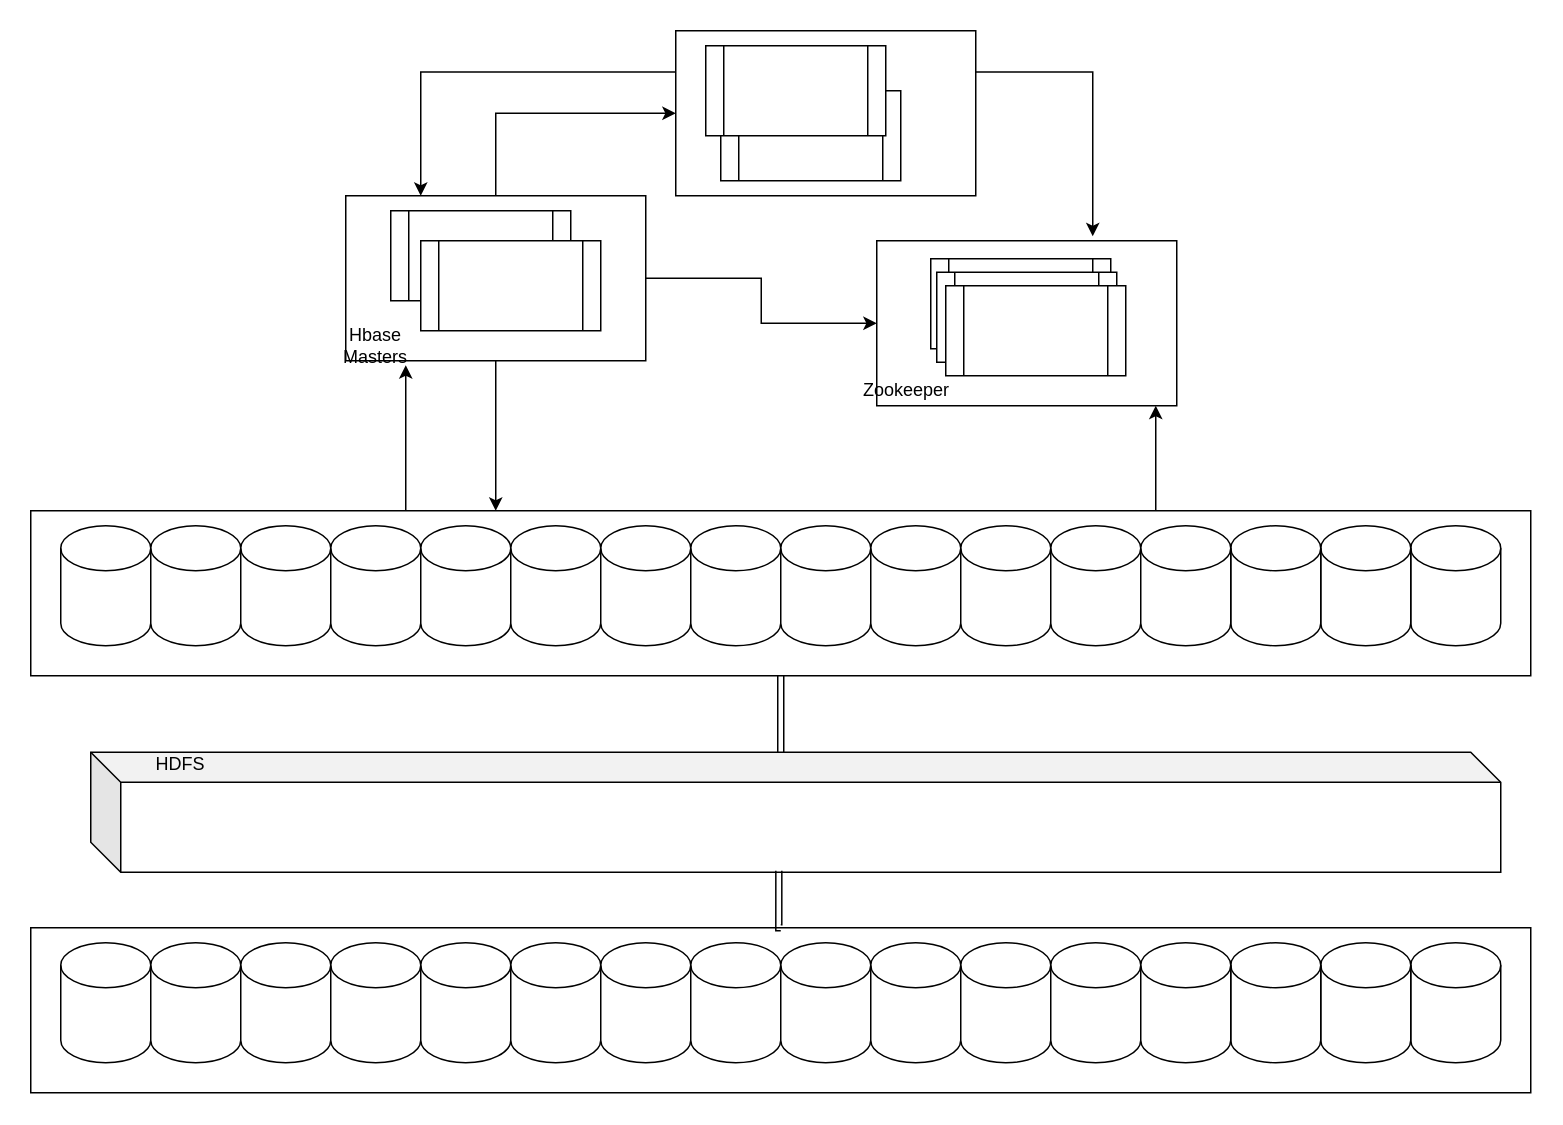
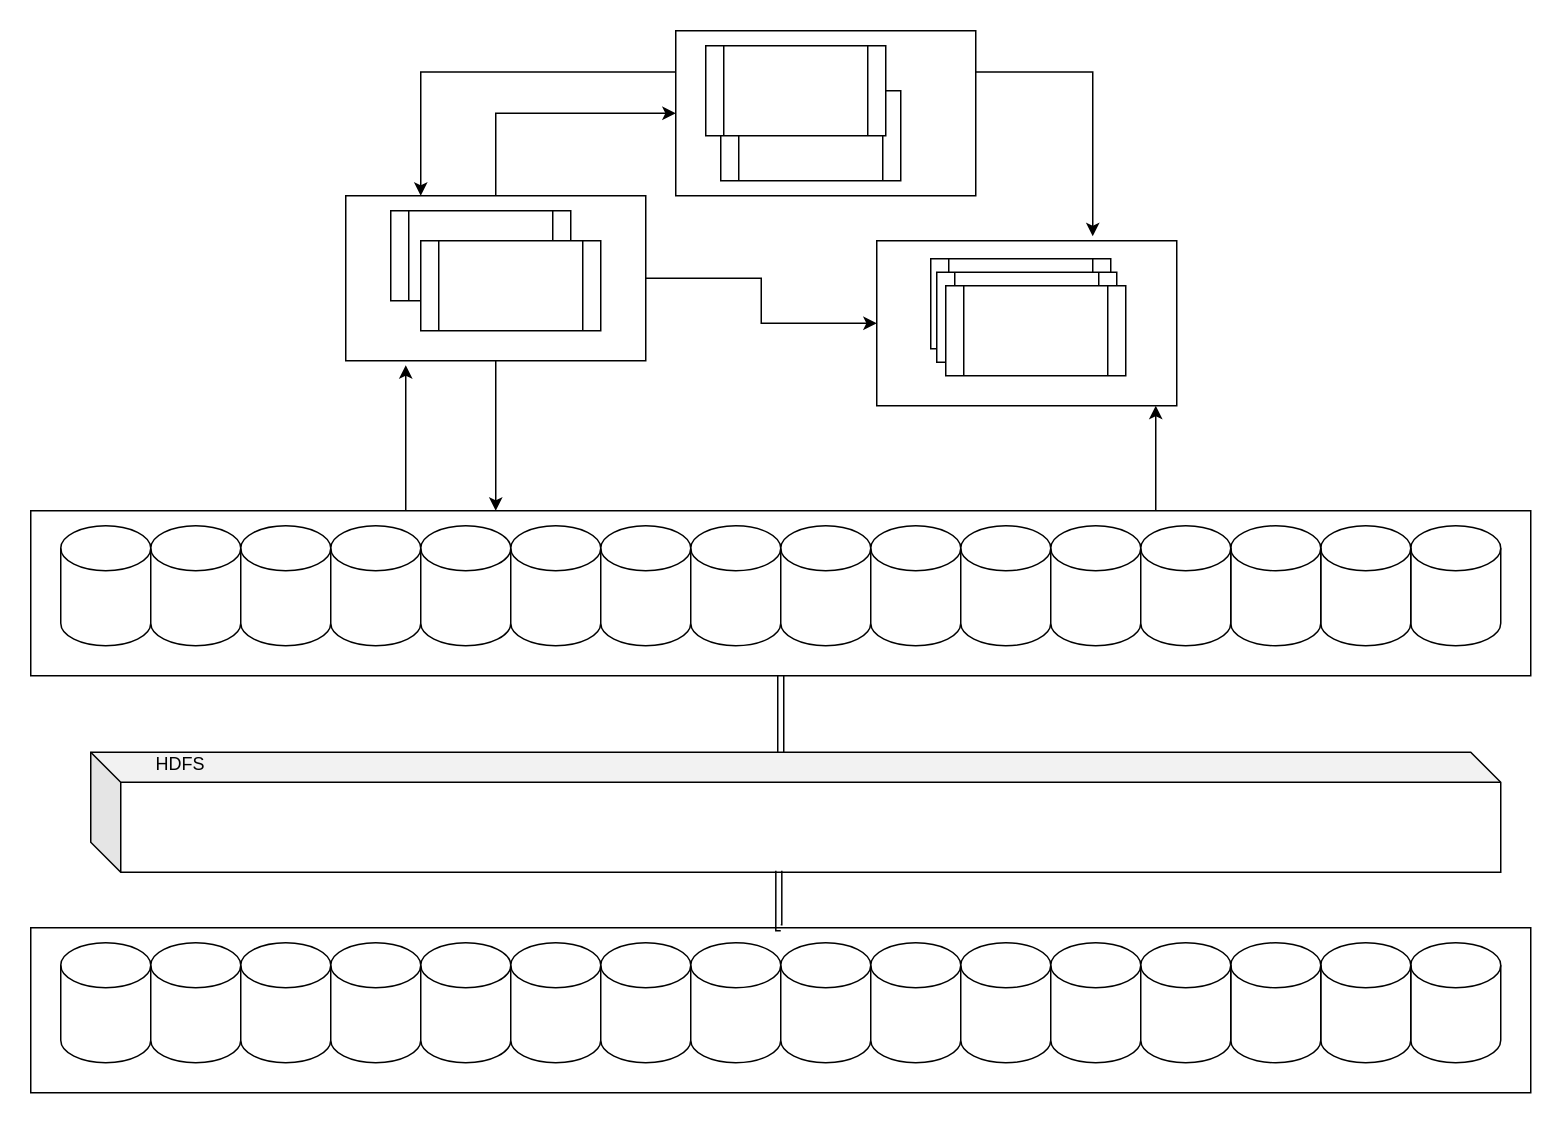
node "Hbase Masters": removed
node "Zookeeper": removed
